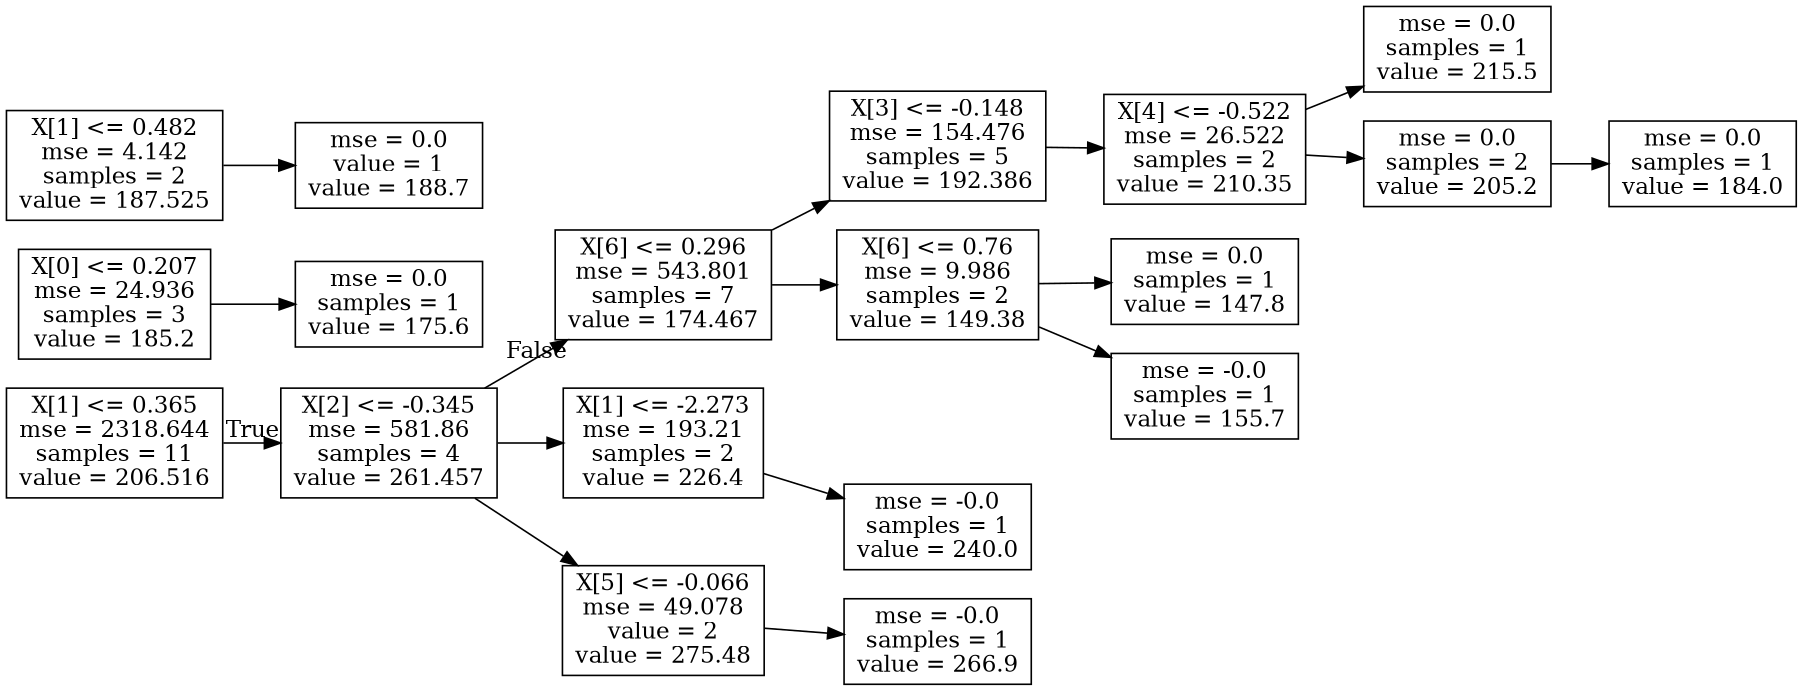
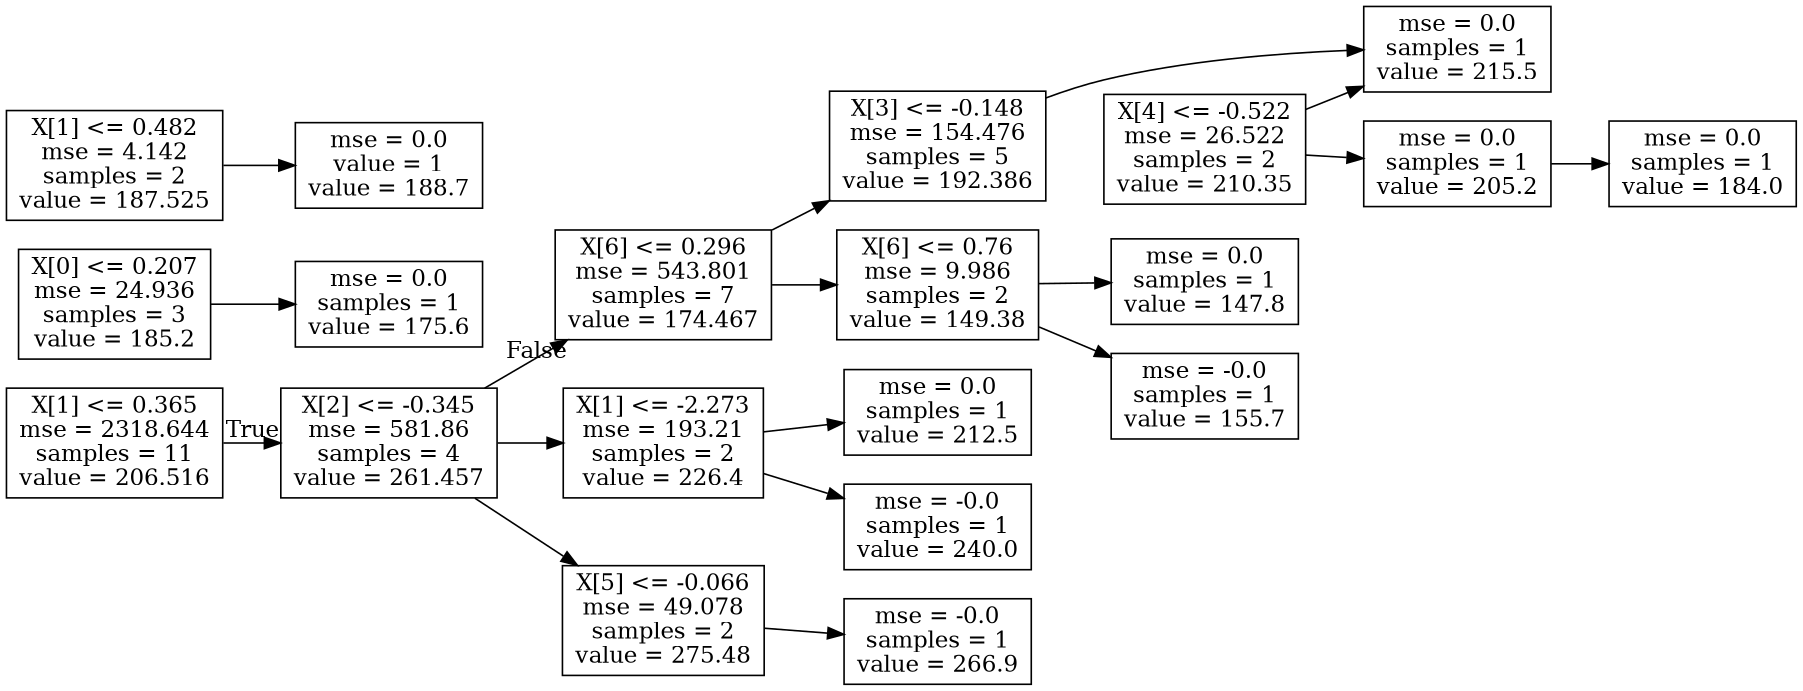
edge "X[3] <= -0.148 mse = 154.476 samples = 5 value = 192.386" -> "X[4] <= -0.522 mse = 26.522 samples = 2 value = 210.35": now "X[3] <= -0.148 mse = 154.476 samples = 5 value = 192.386" -> "mse = 0.0 samples = 1 value = 215.5"
node "mse = 0.0 samples = 2 value = 205.2": label "mse = 0.0 samples = 2 value = 205.2" -> "mse = 0.0 samples = 1 value = 205.2"
node "mse = 0.0 samples = 1 value = 212.5": added
node "X[5] <= -0.066 mse = 49.078 value = 2 value = 275.48": label "X[5] <= -0.066 mse = 49.078 value = 2 value = 275.48" -> "X[5] <= -0.066 mse = 49.078 samples = 2 value = 275.48"
